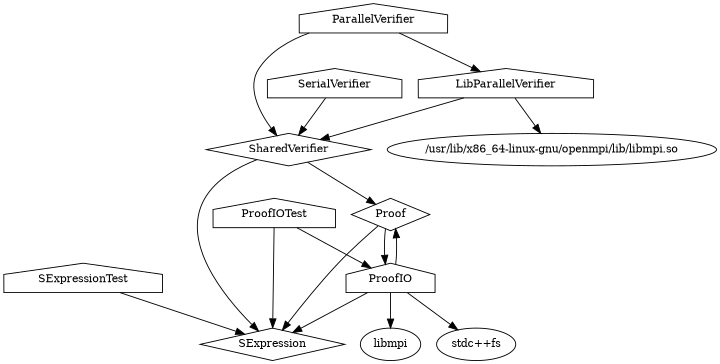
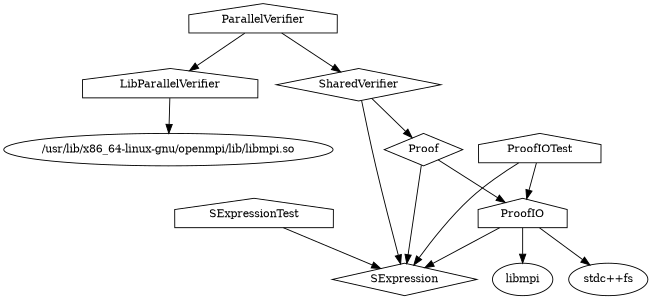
node "SerialVerifier": removed
edge "LibParallelVerifier" -> "SharedVerifier": removed
edge "ProofIO" -> "Proof": removed
